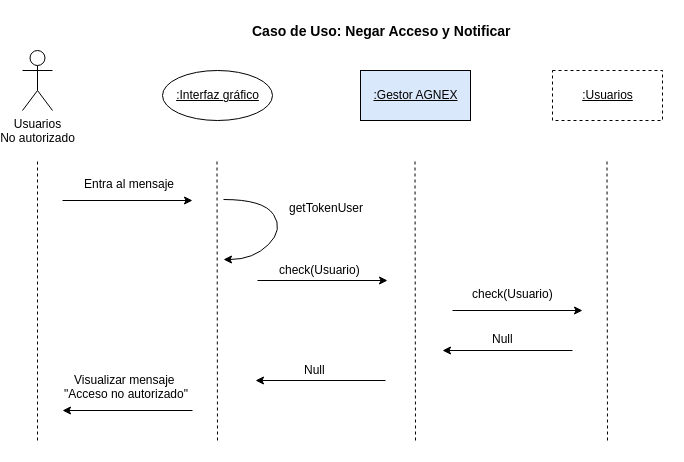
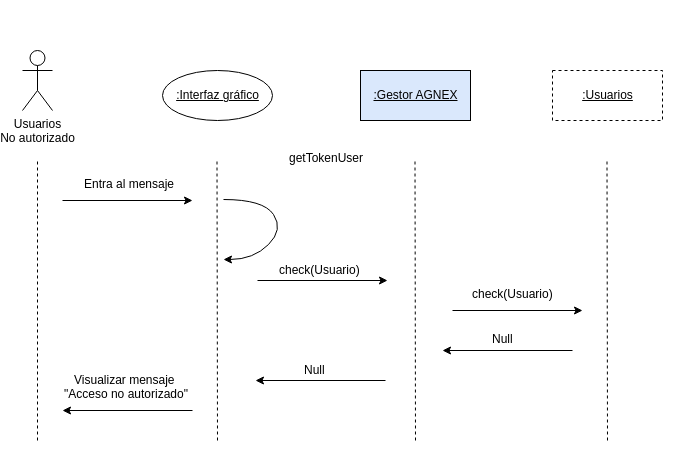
node "Caso de Uso: Negar Acceso y Notificar": removed
node "getTokenUser": moved (333, 209) -> (333, 159)
